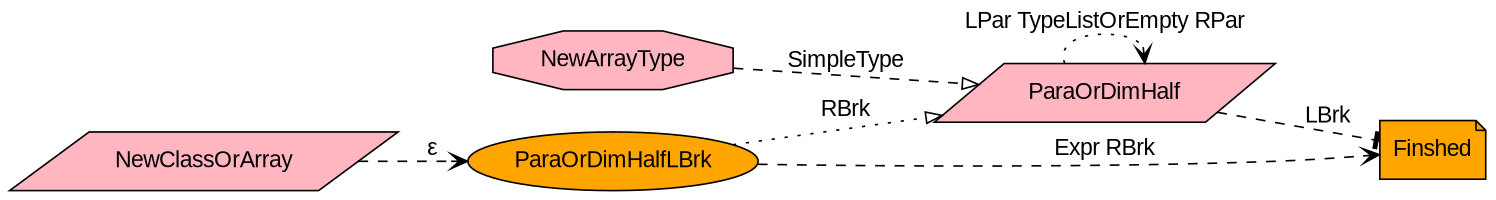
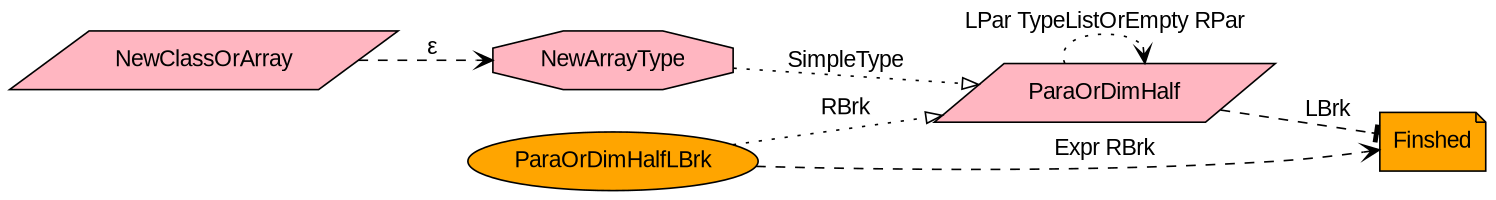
edge "NewArrayType" -> "ParaOrDimHalf": style dashed -> dotted
edge "NewClassOrArray" -> "ParaOrDimHalfLBrk": now "NewClassOrArray" -> "NewArrayType"
